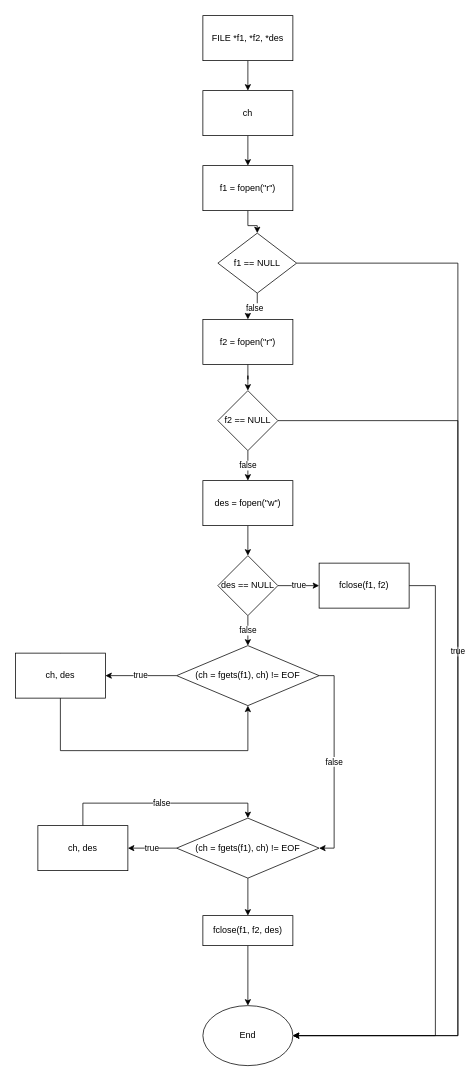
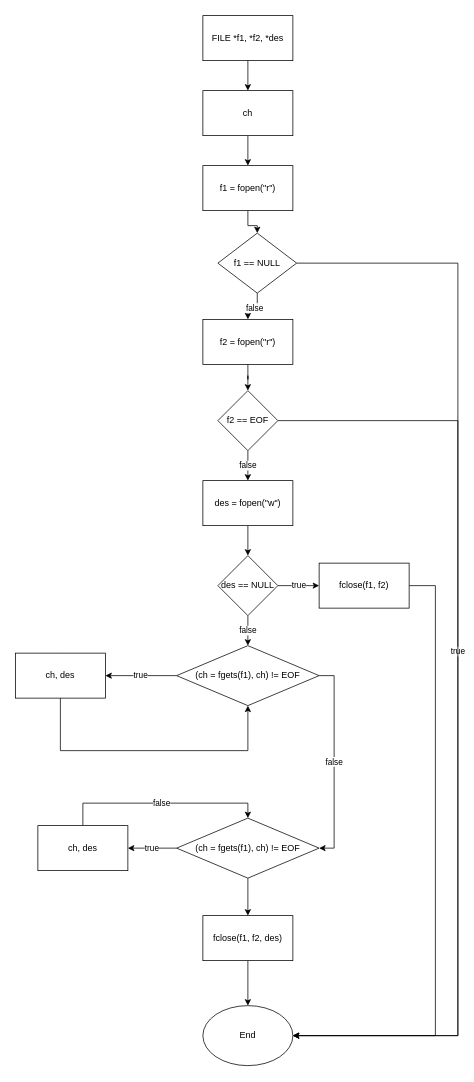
node "f2 == NULL": label "f2 == NULL" -> "f2 == EOF"
node "fclose(f1, f2, des)": size 90x30 -> 90x45
